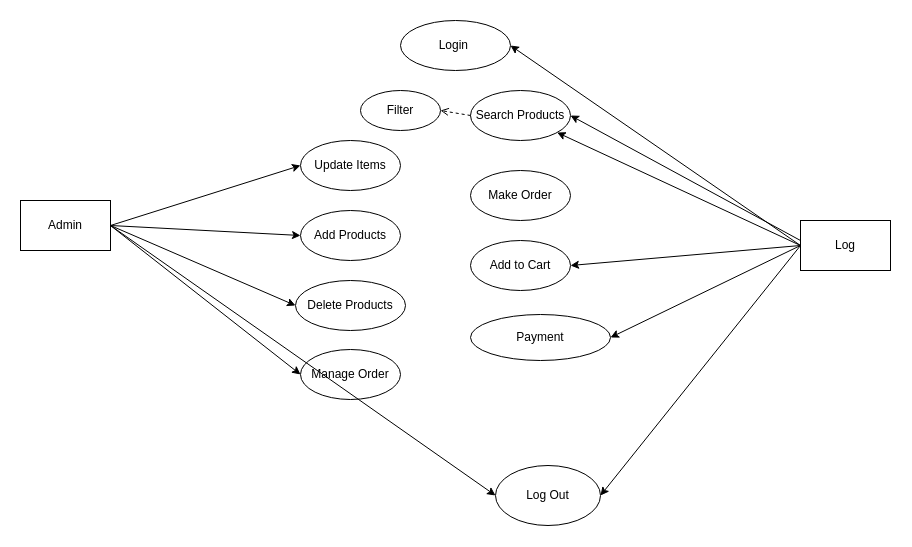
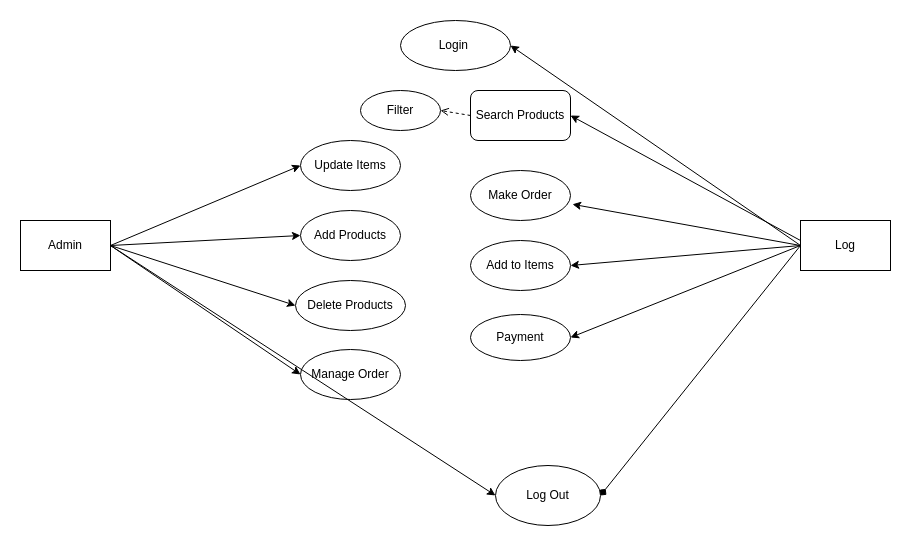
node "Search Products": shape ellipse -> rounded rectangle
edge "Log" -> "Search Products": now "Log" -> "Make Order"
node "Admin": moved (66, 226) -> (66, 246)
node "Add to Cart": label "Add to Cart" -> "Add to Items"
node "Payment": size 140x46 -> 100x46
edge "Log" -> "Log Out": arrowhead classic -> diamond
